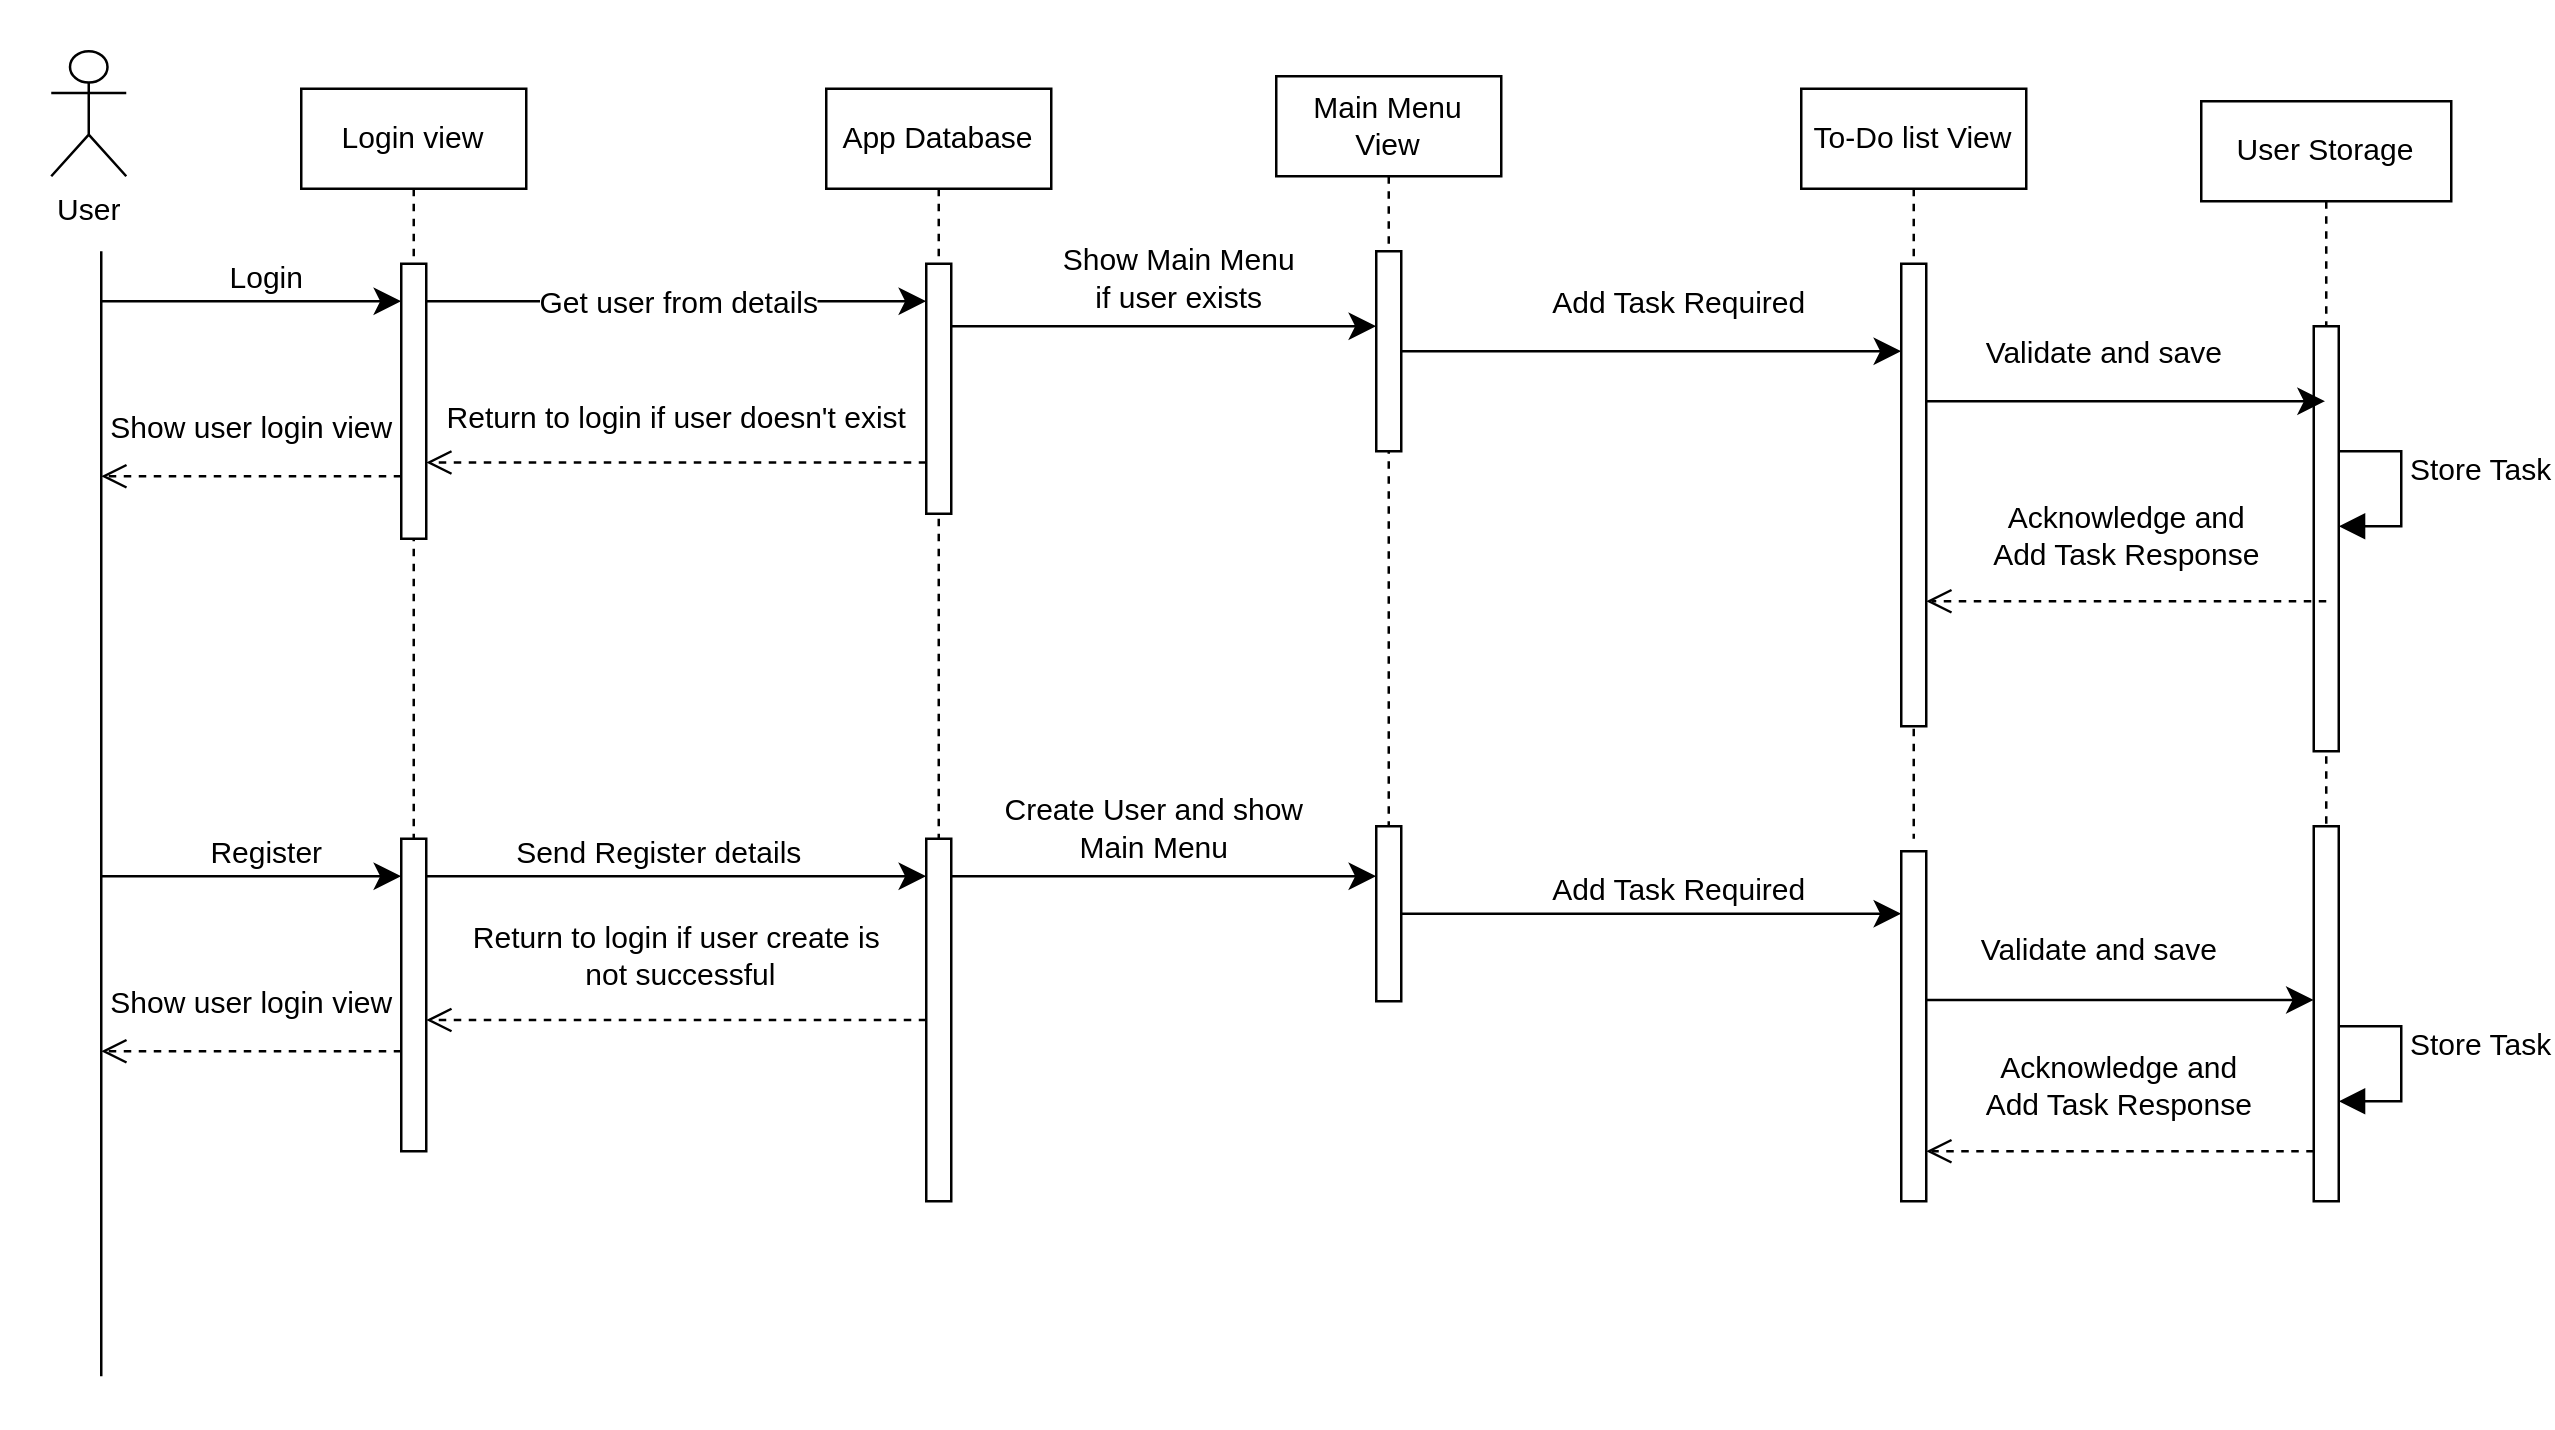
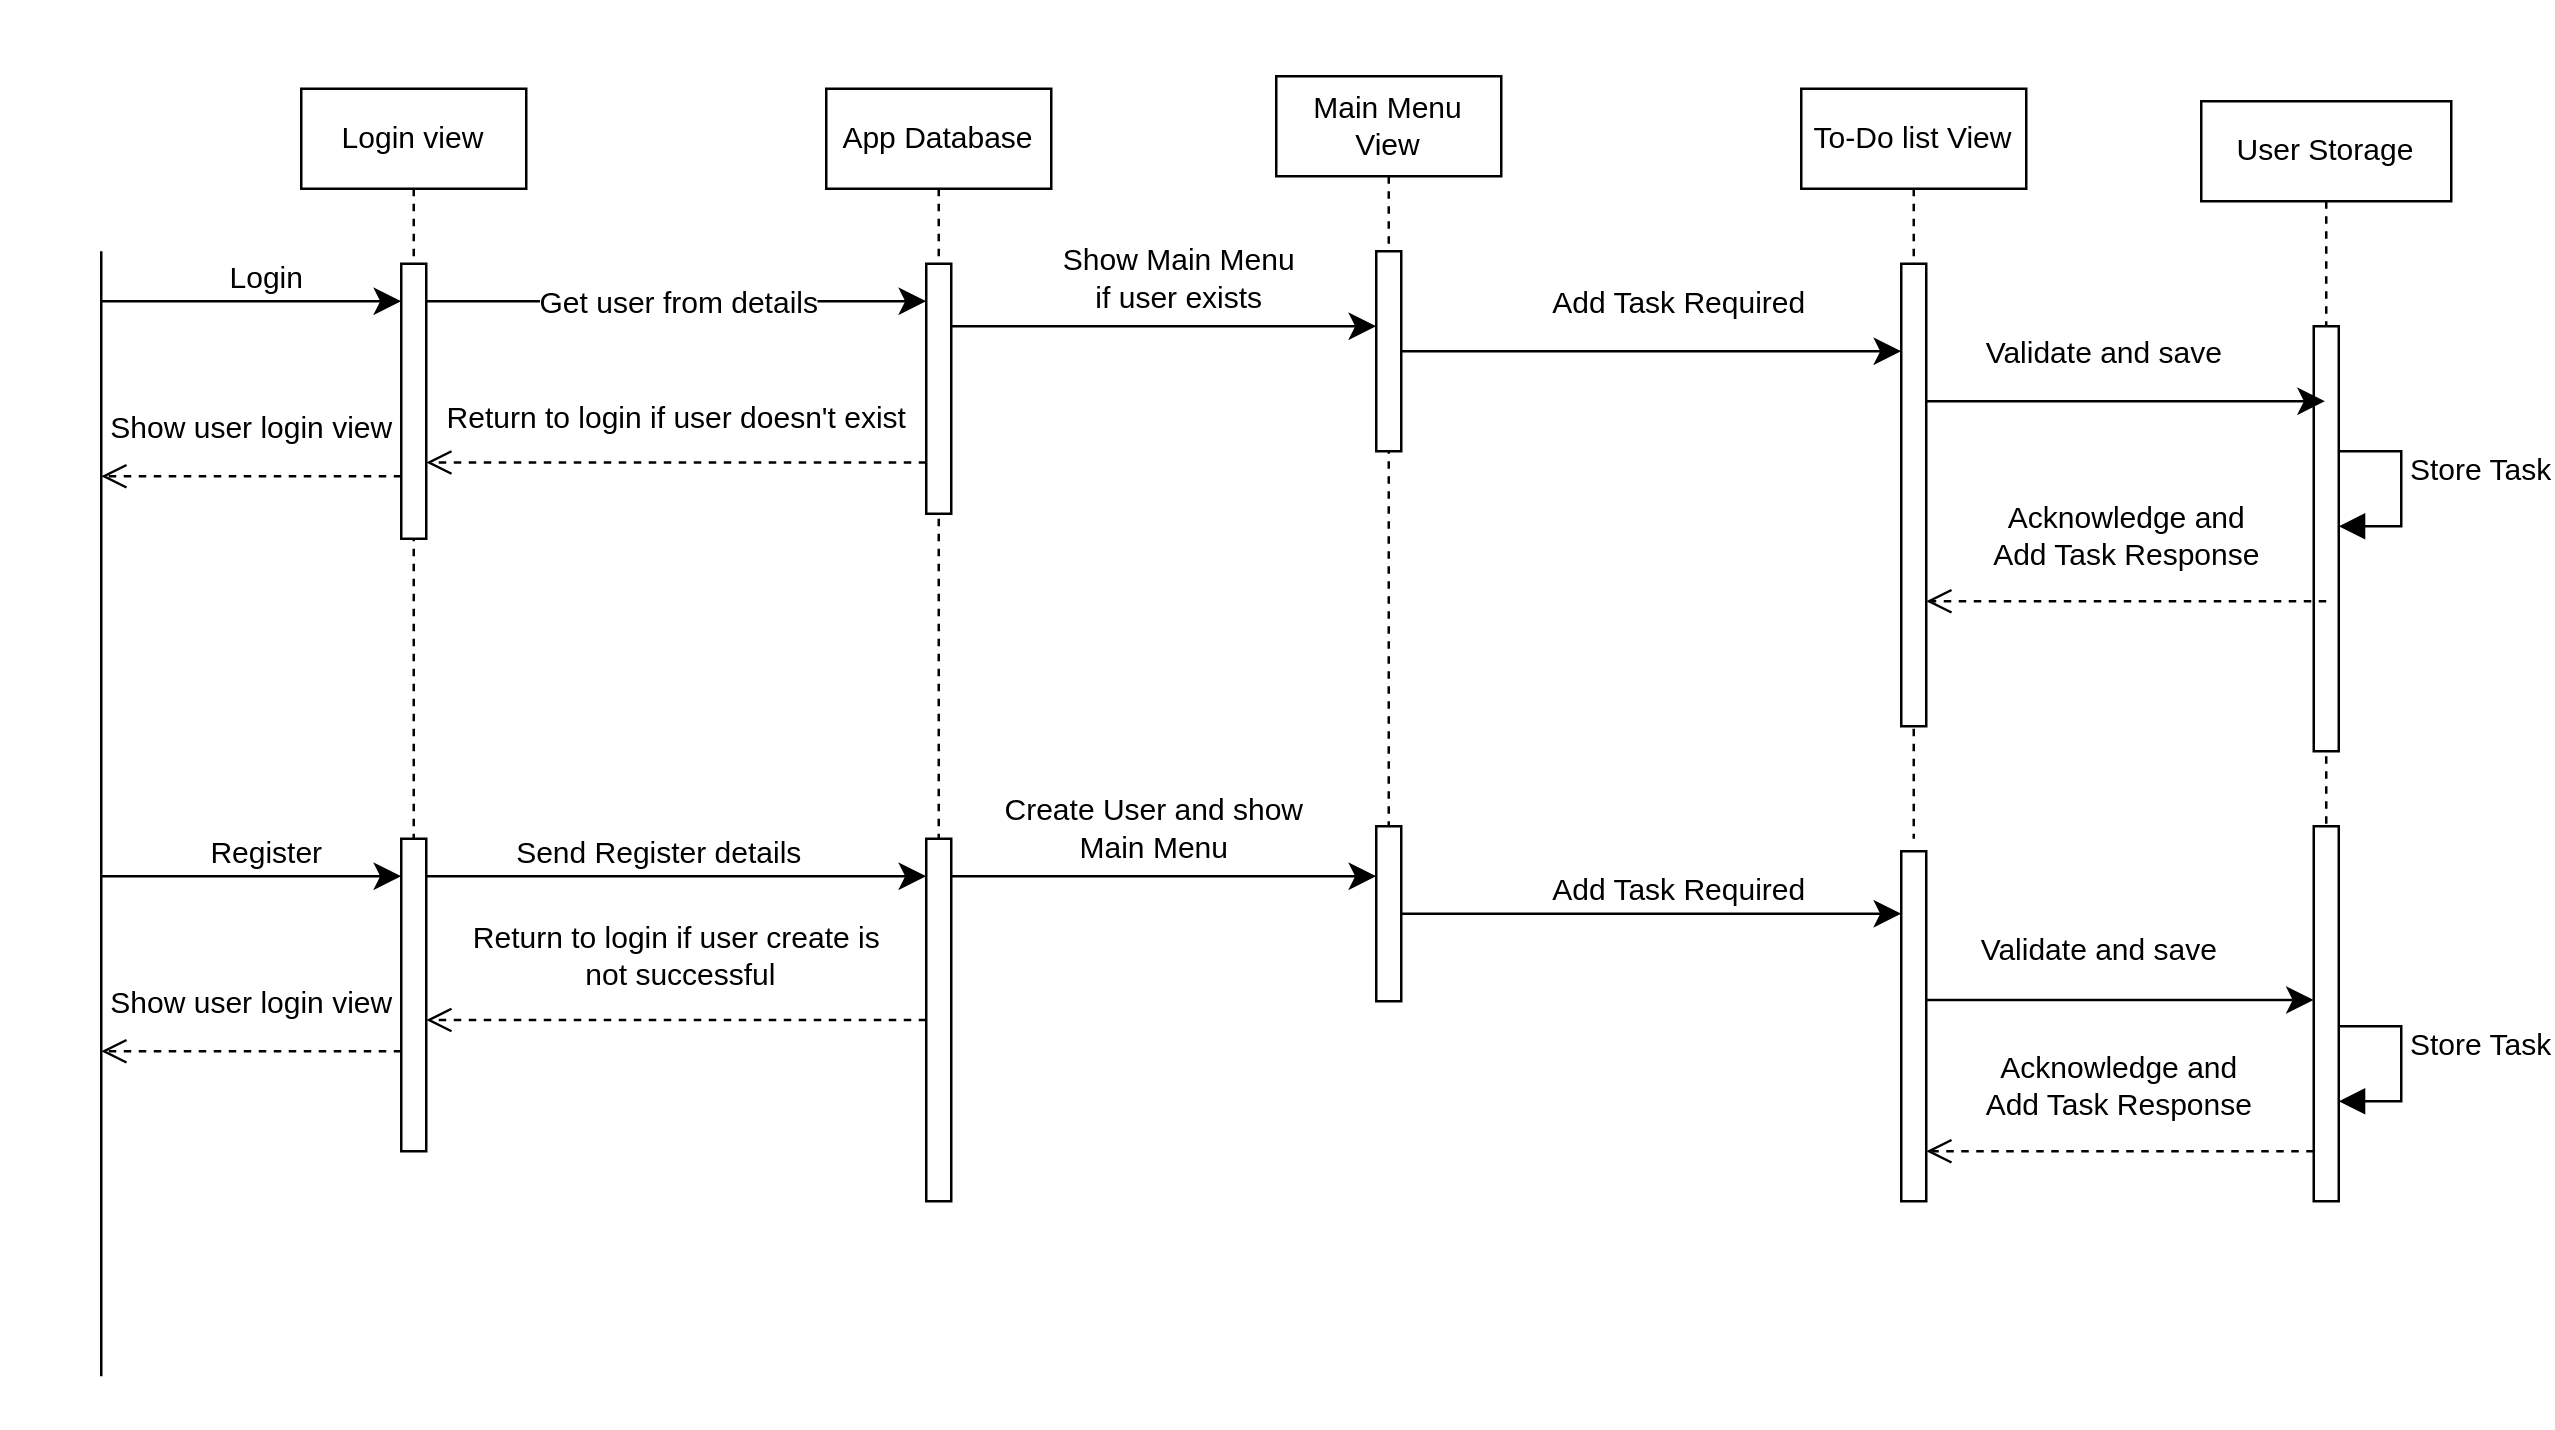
node "User": removed
